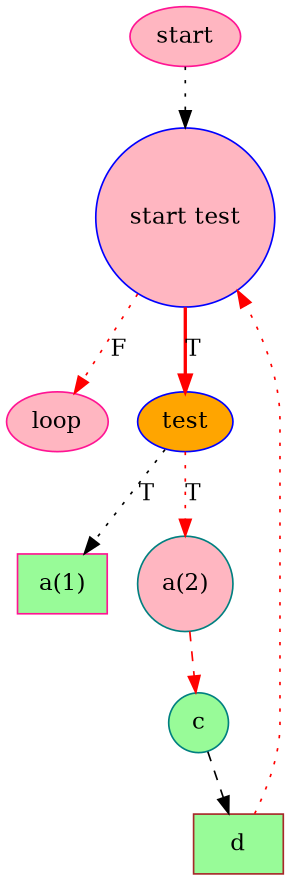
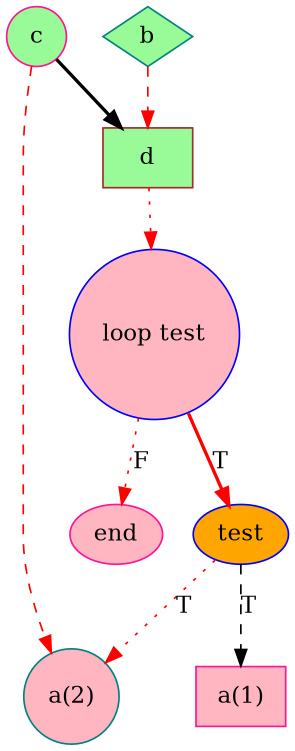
node "b": added
node "start": removed
node "start test": label "start test" -> "loop test"
node "loop": label "loop" -> "end"
edge "test" -> "a(1)": style dotted -> dashed
node "a(1)": fillcolor palegreen -> lightpink
edge "a(2)" -> "c": reversed
node "c": color teal -> deeppink
edge "c" -> "d": style dashed -> bold
